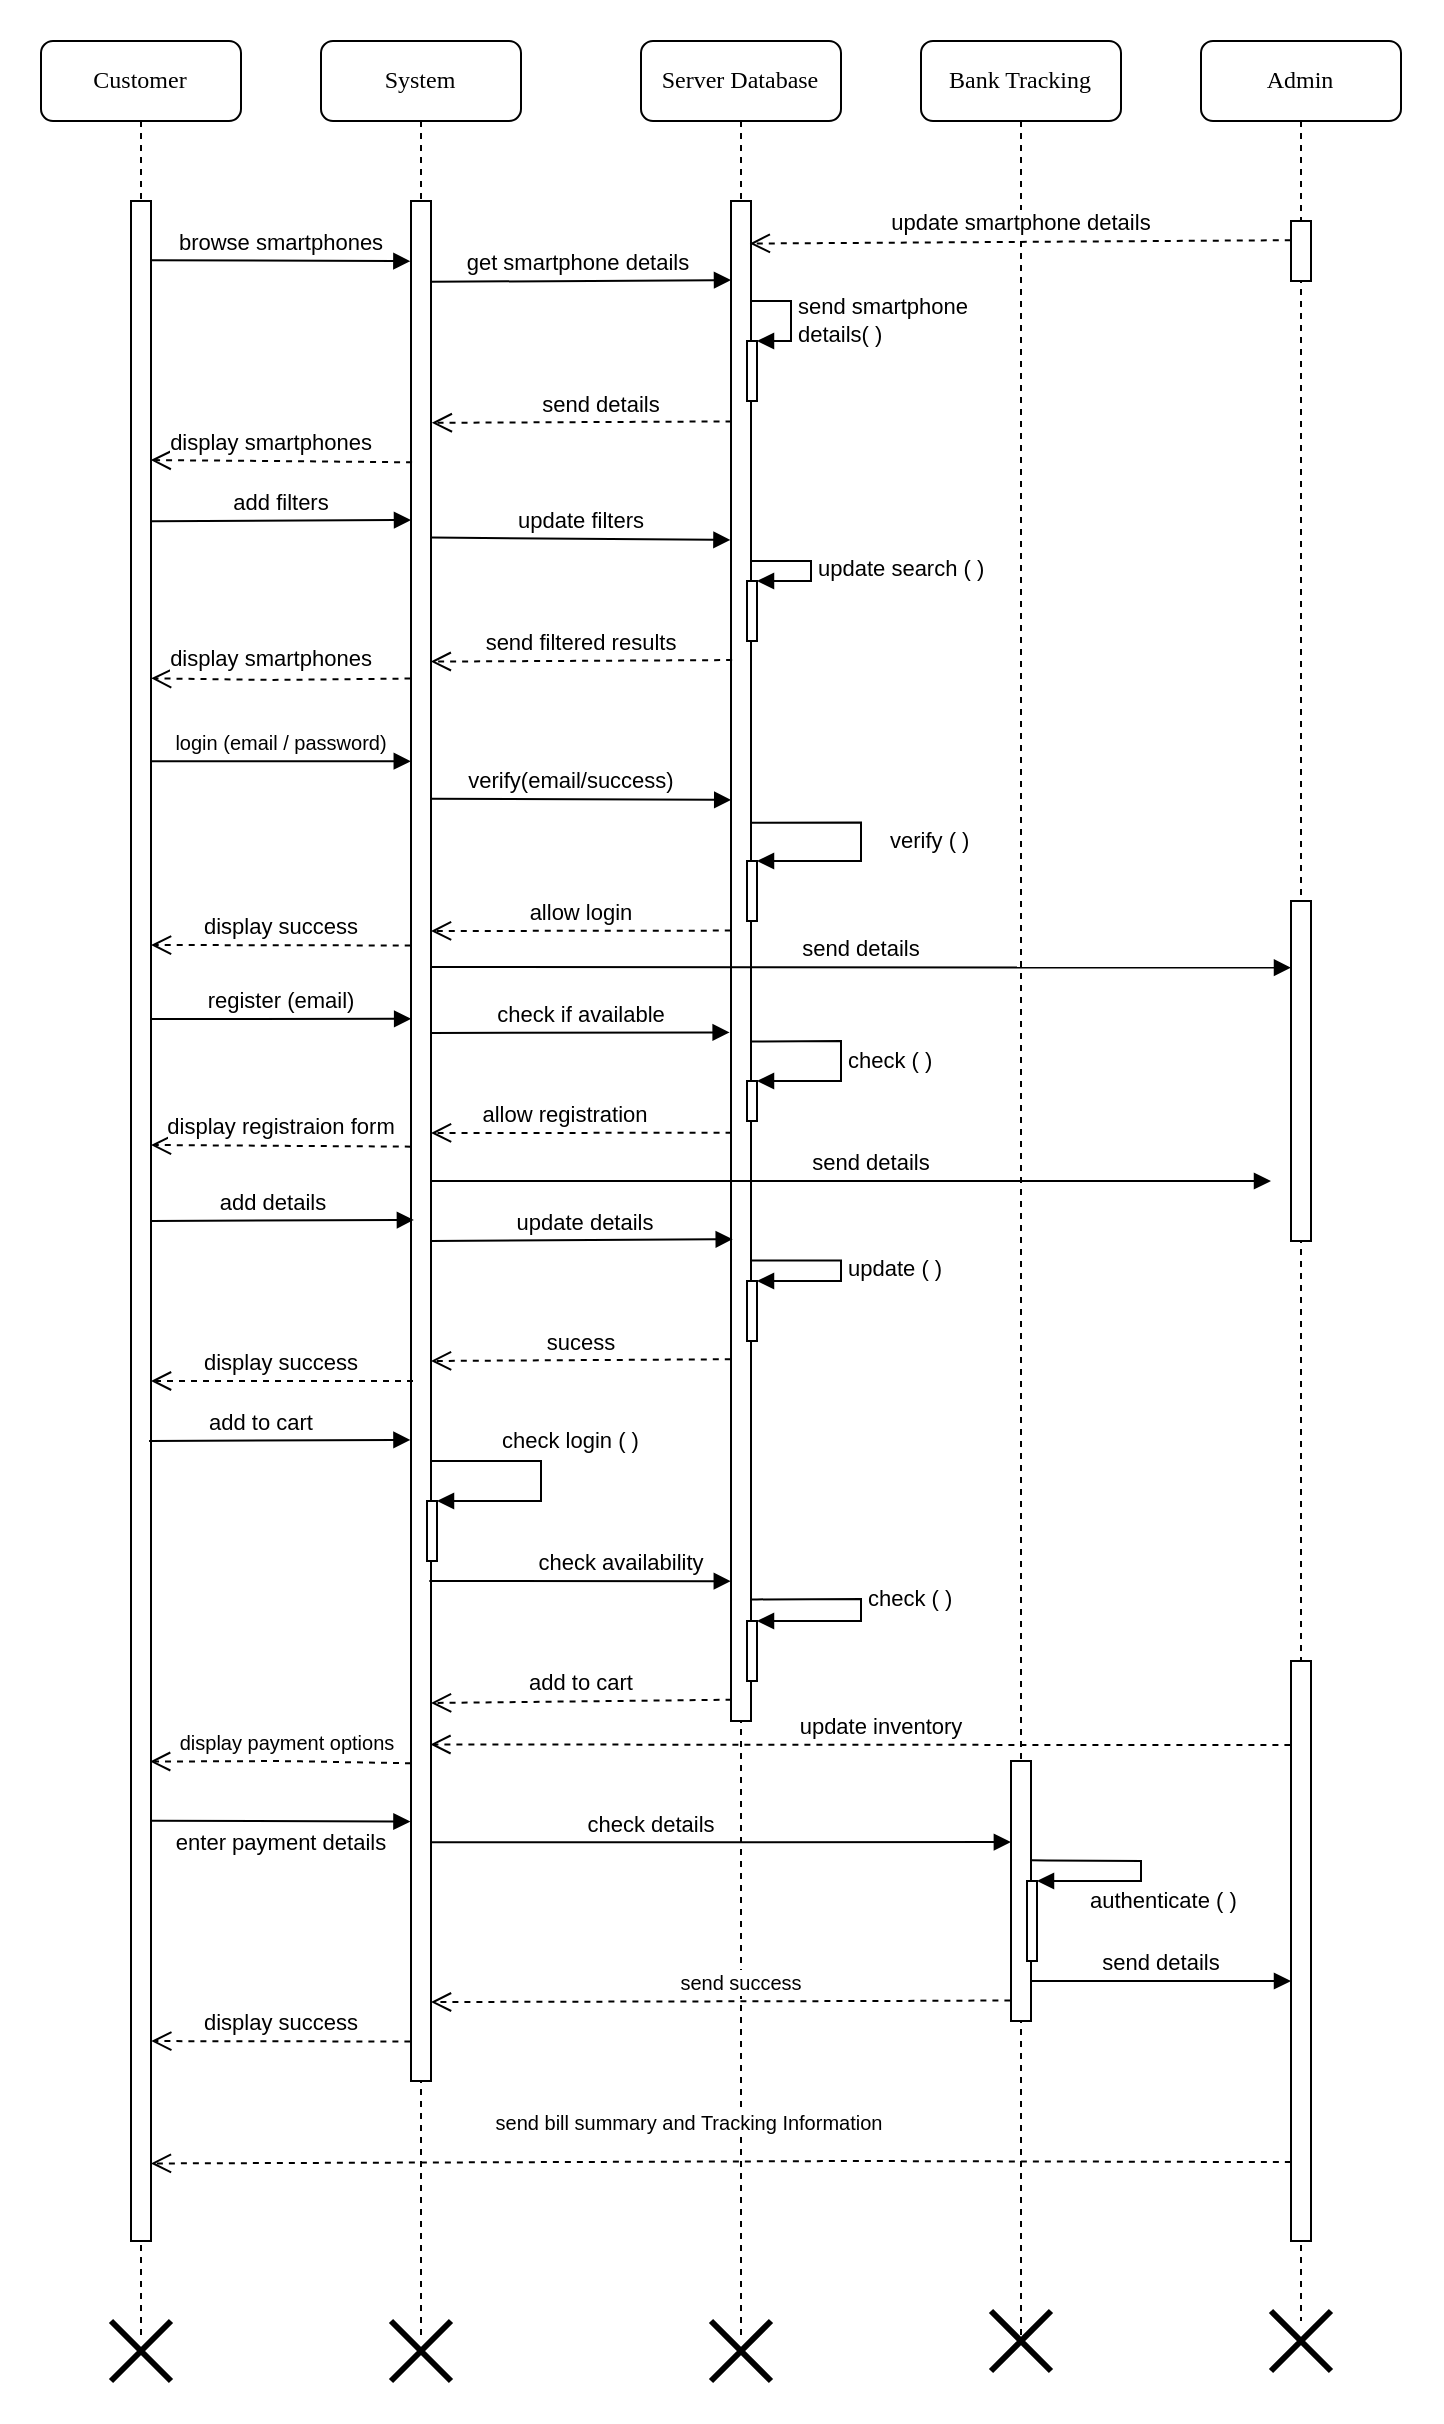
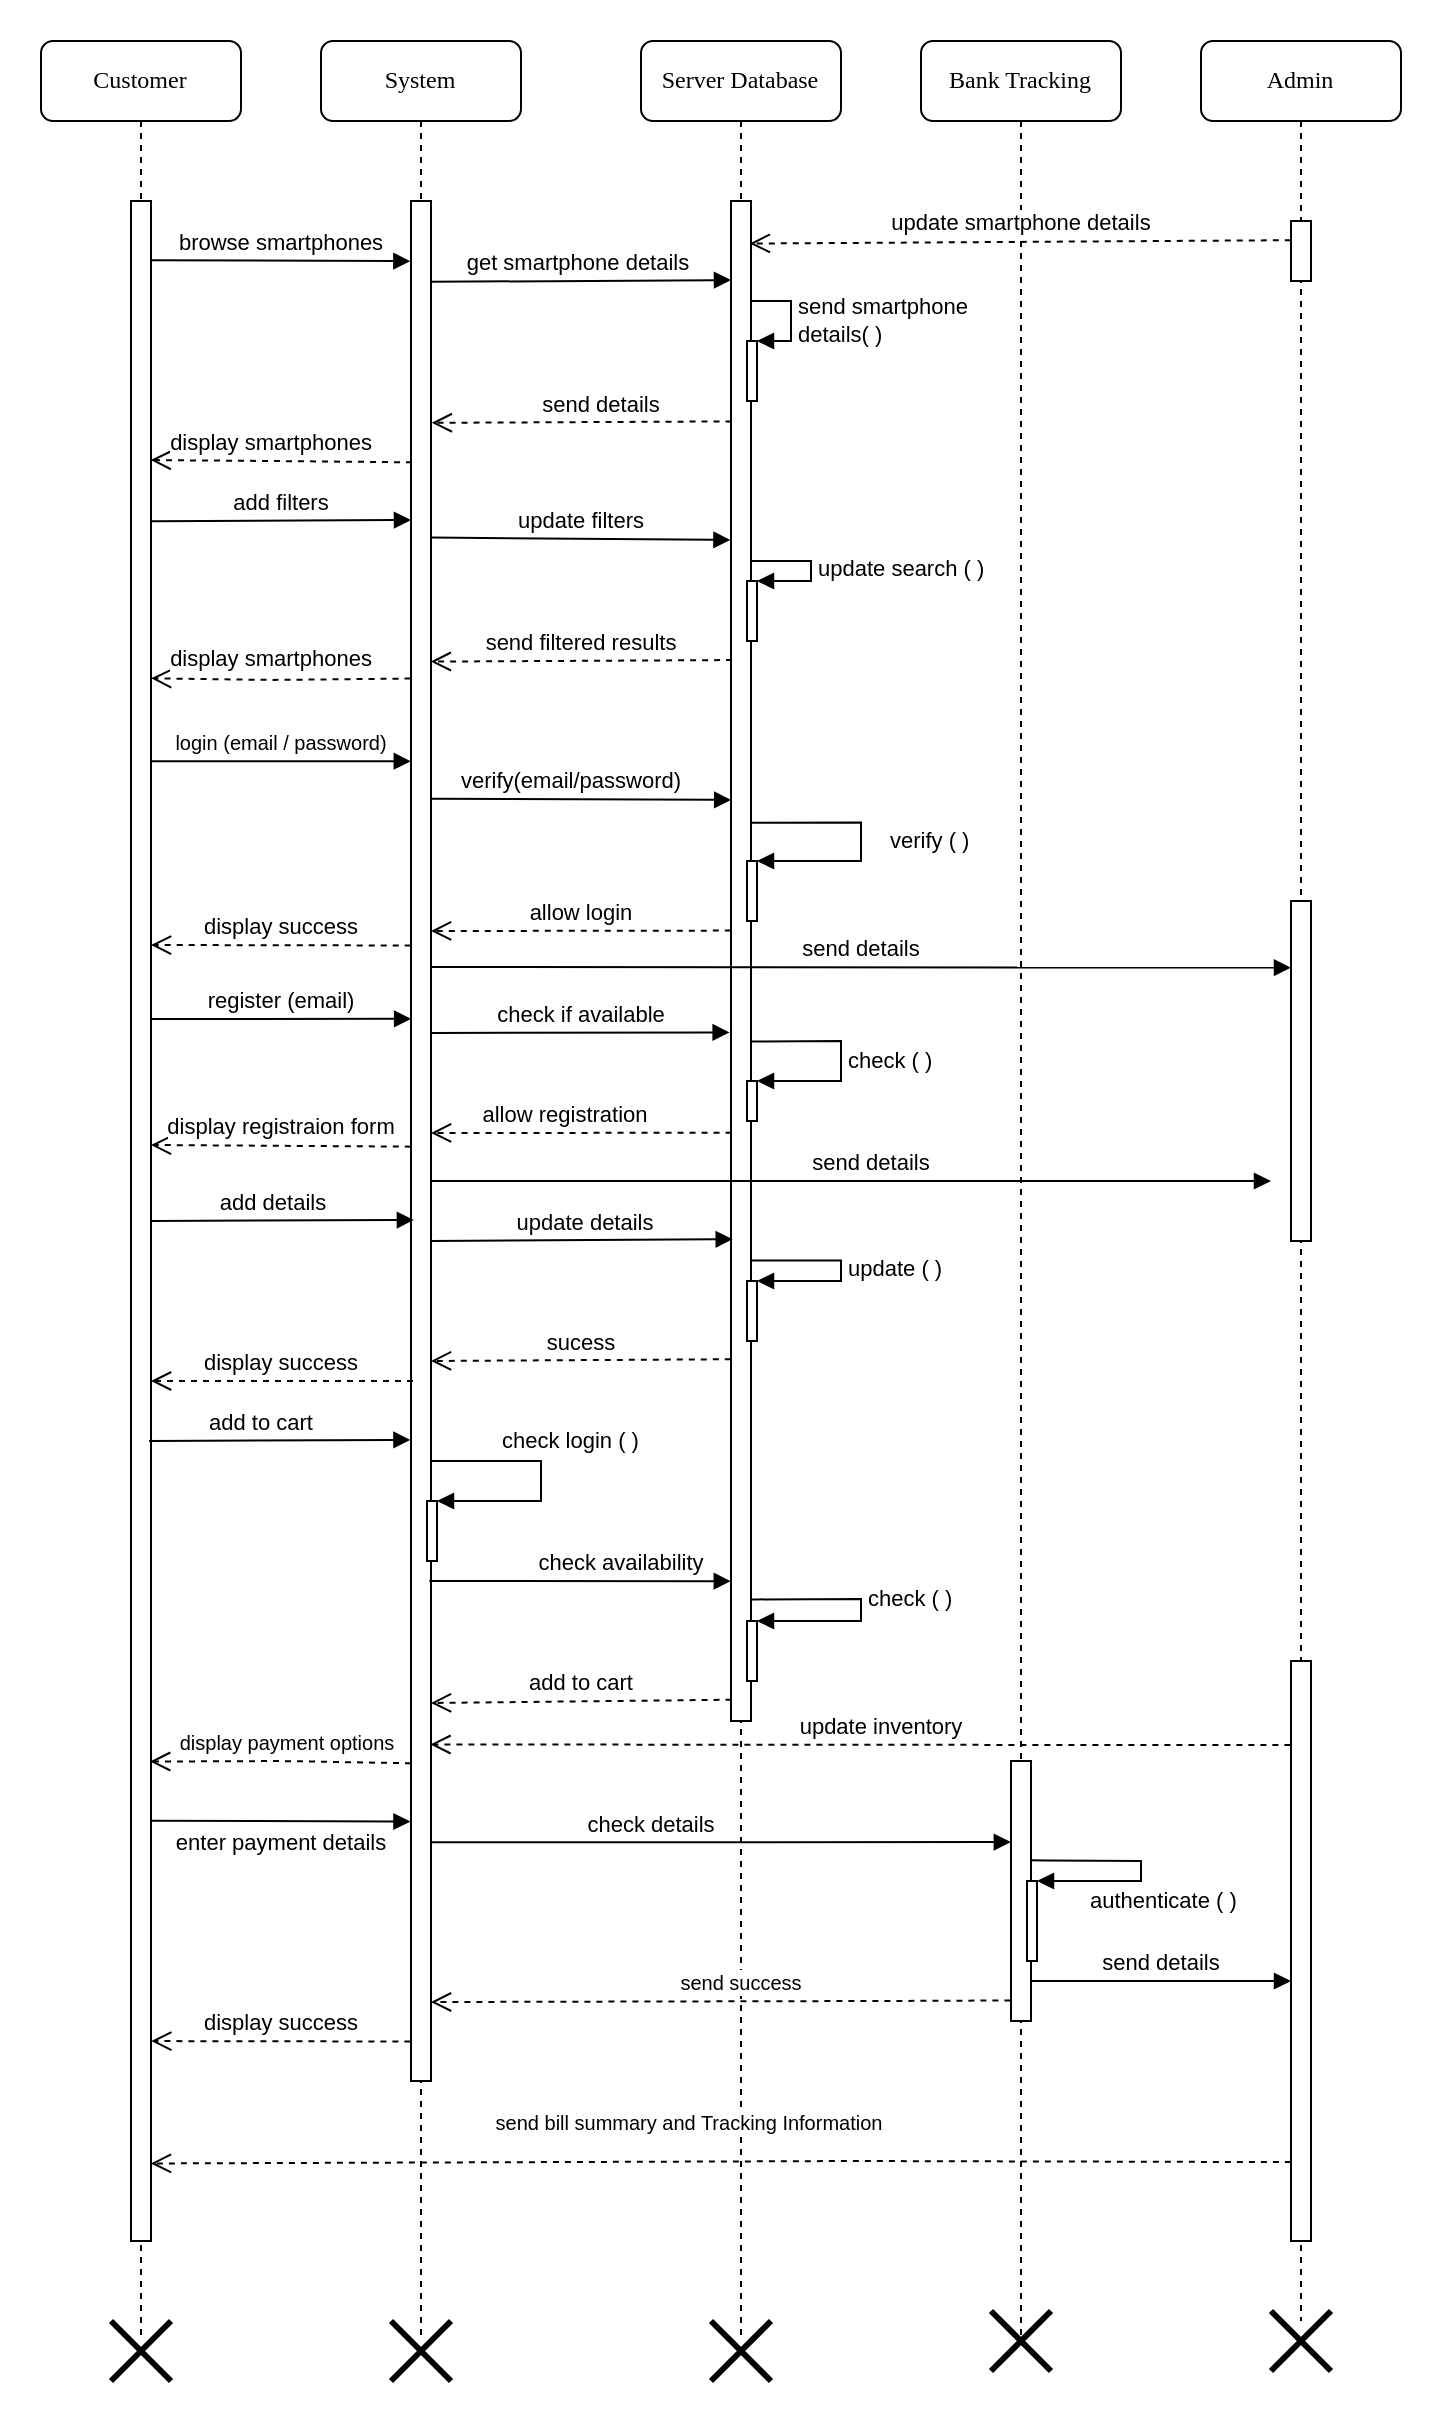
node "verify(email/success)": label "verify(email/success)" -> "verify(email/password)"
